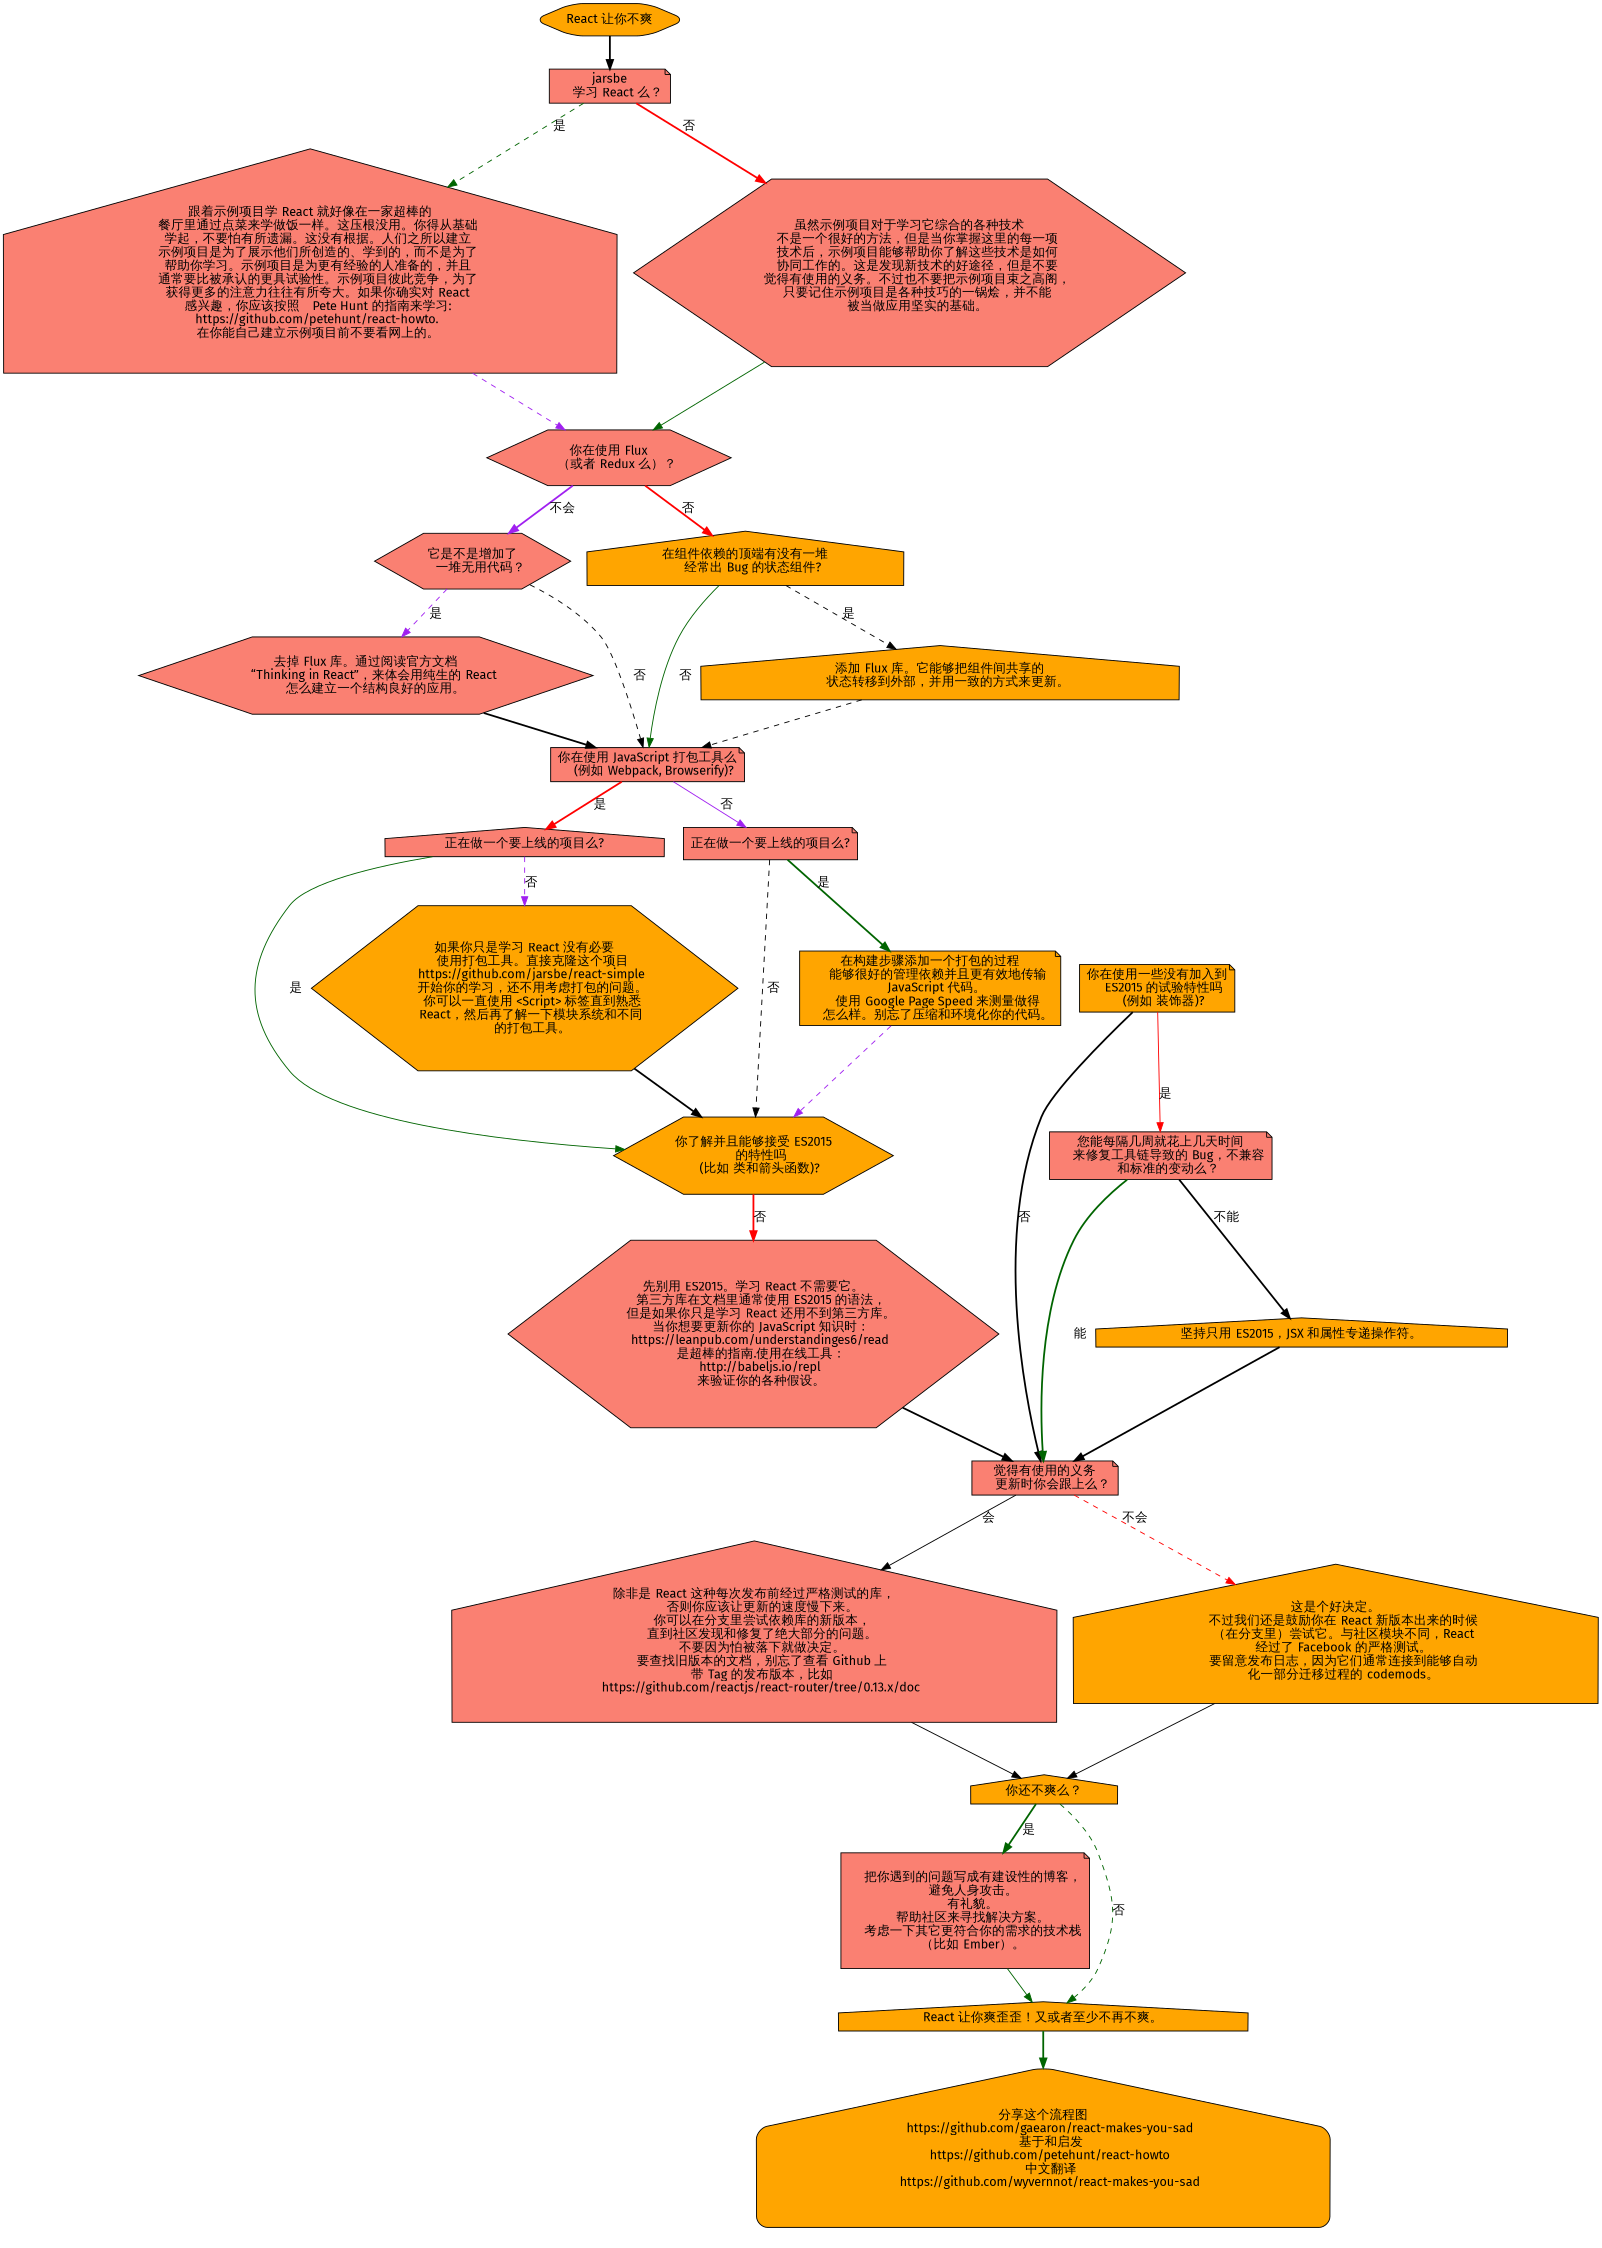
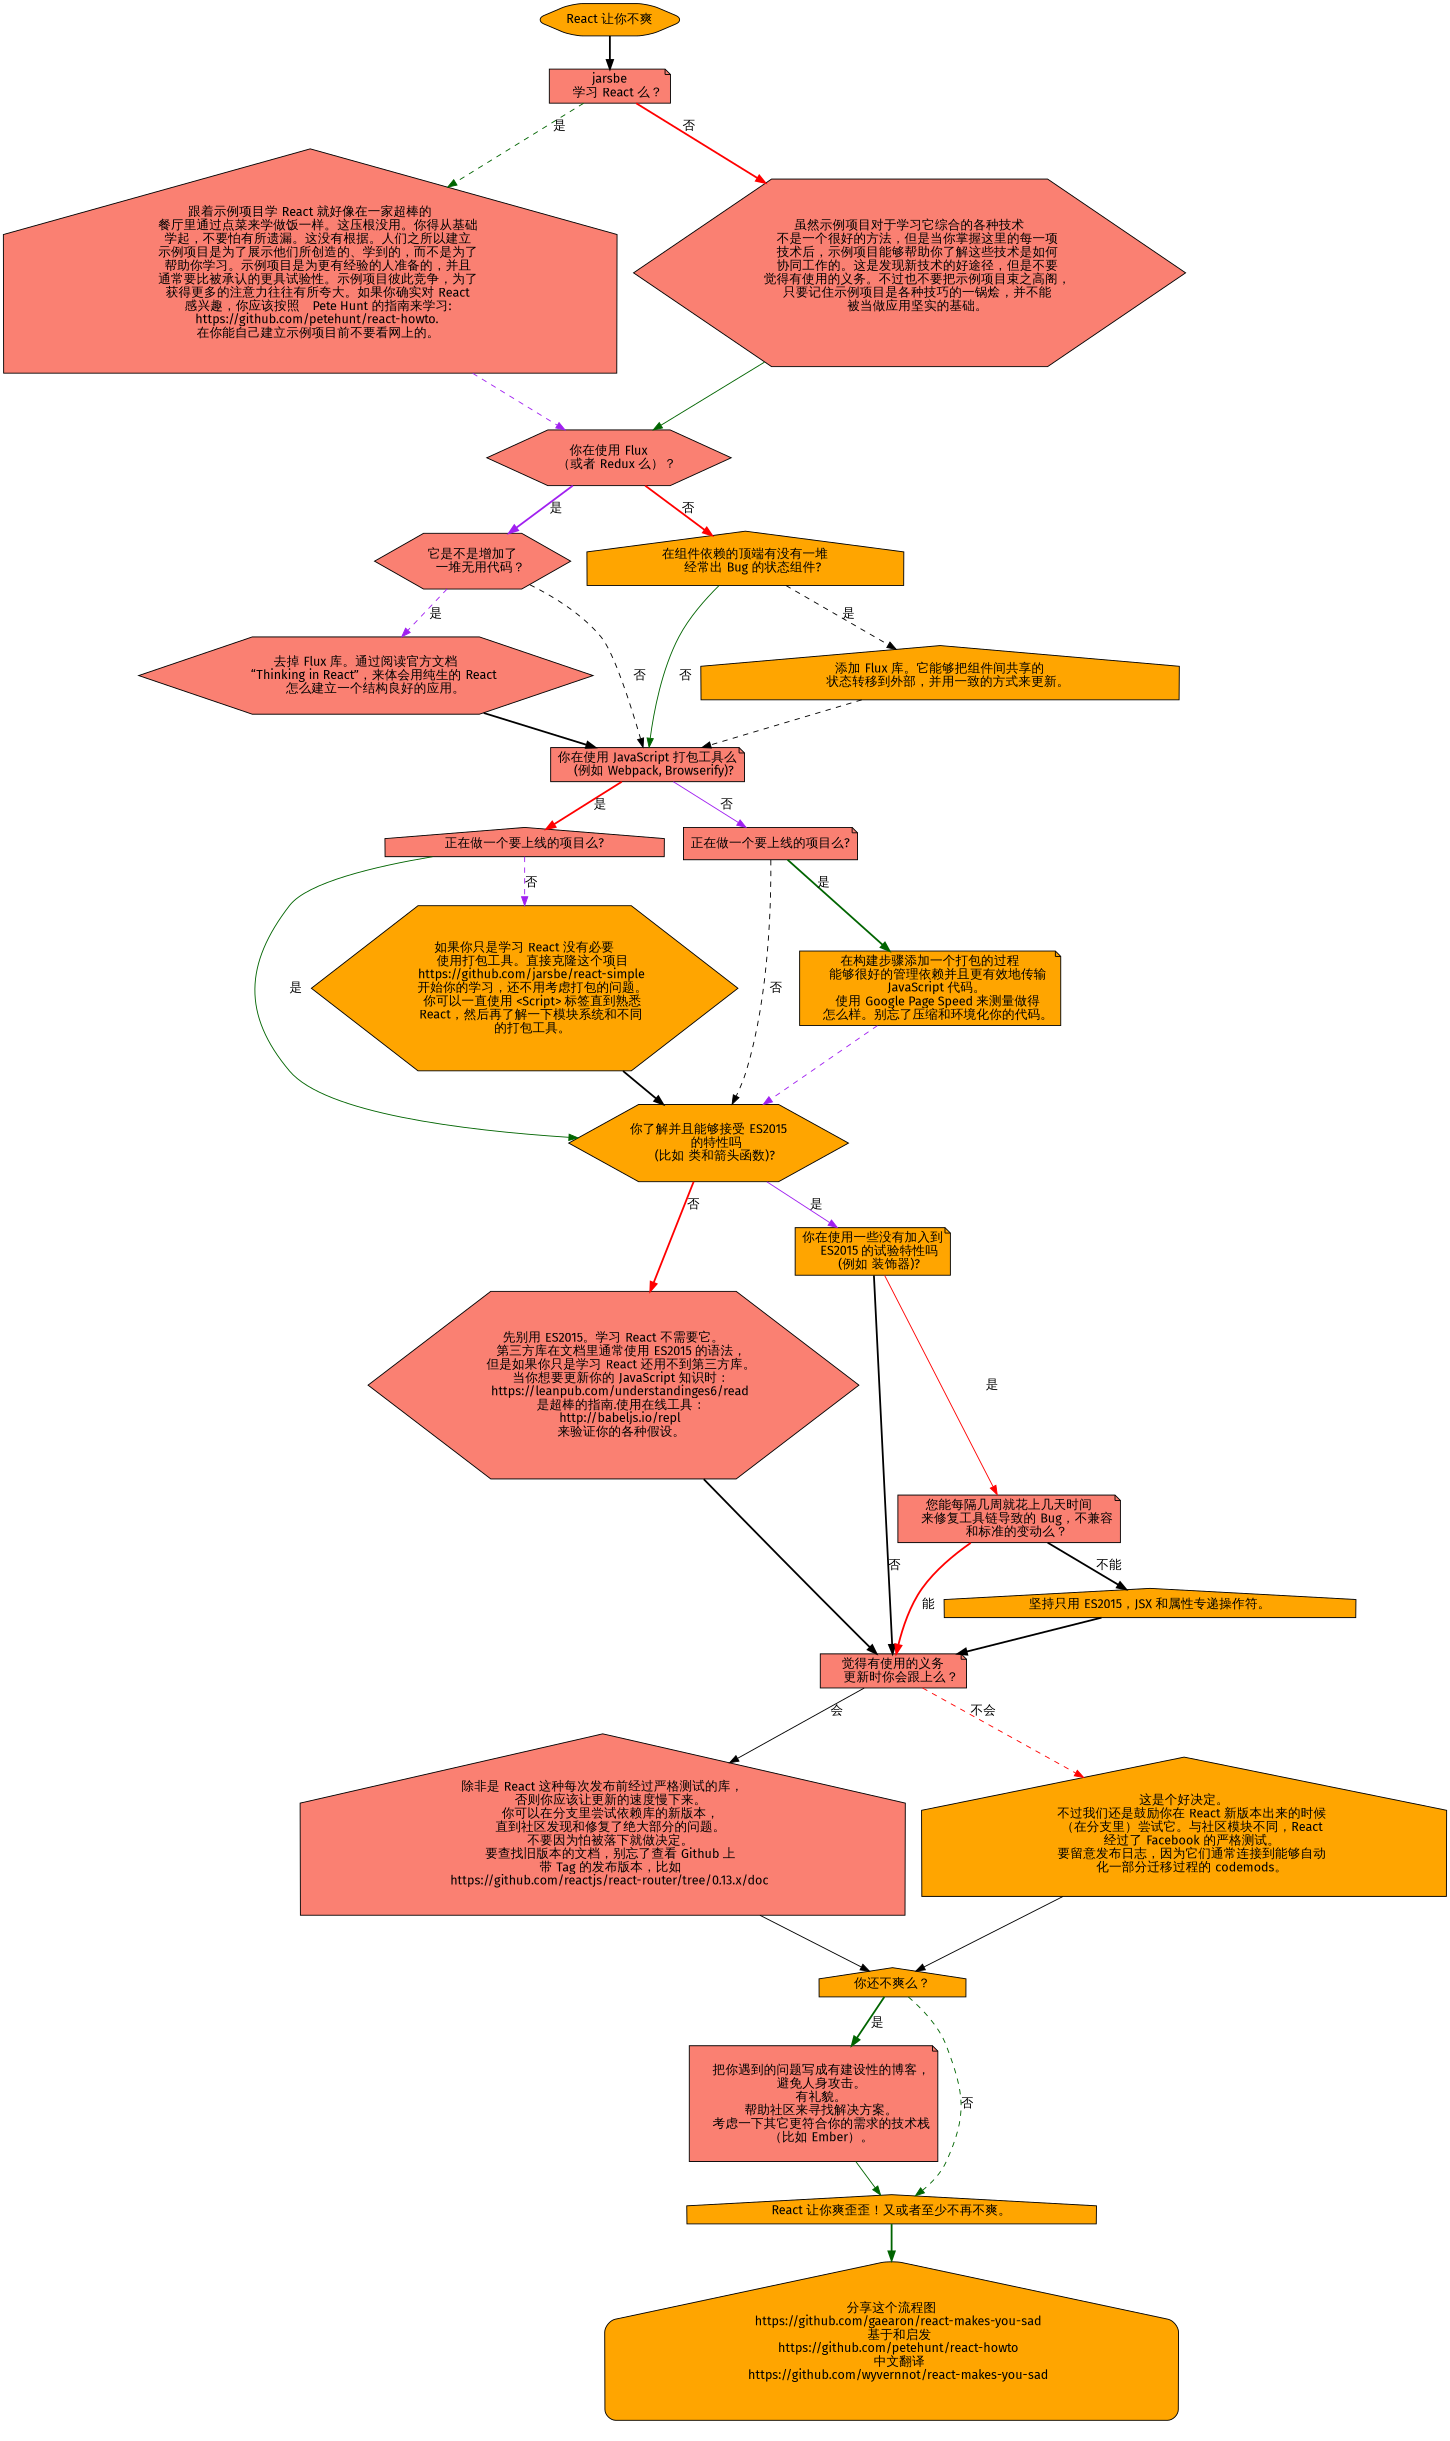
edge "你在使用 Flux （或者 Redux 么）？" -> "它是不是增加了 一堆无用代码？": label "不会" -> "是"
edge "你了解并且能够接受 ES2015 的特性吗 (比如 类和箭头函数)?" -> "你在使用一些没有加入到 ES2015 的试验特性吗 (例如 装饰器)?": added, label "是"
edge "您能每隔几周就花上几天时间 来修复工具链导致的 Bug，不兼容 和标准的变动么？" -> "觉得有使用的义务 更新时你会跟上么？": color darkgreen -> red
